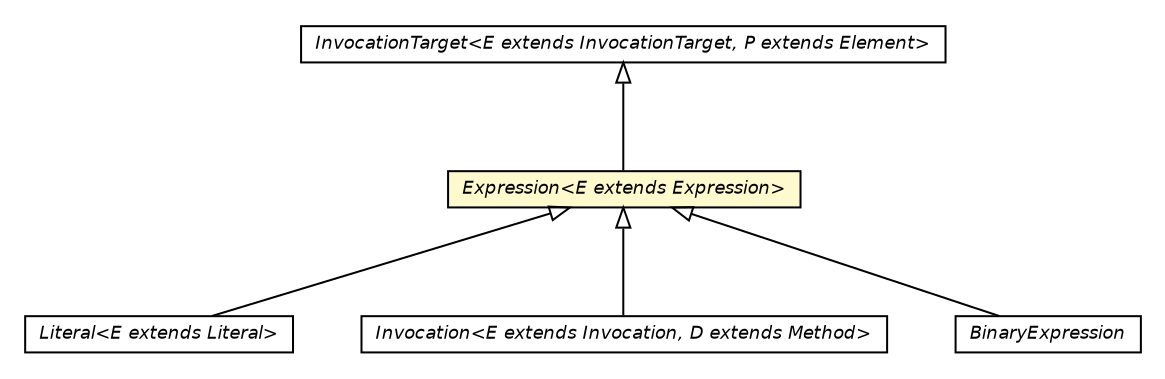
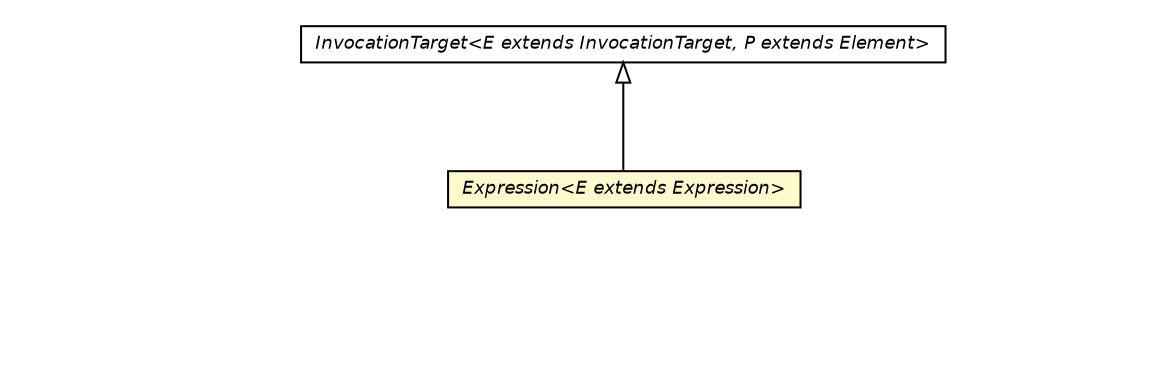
node "Literal<E extends Literal>": removed
node "Invocation<E extends Invocation, D extends Method>": removed
node "BinaryExpression": removed
